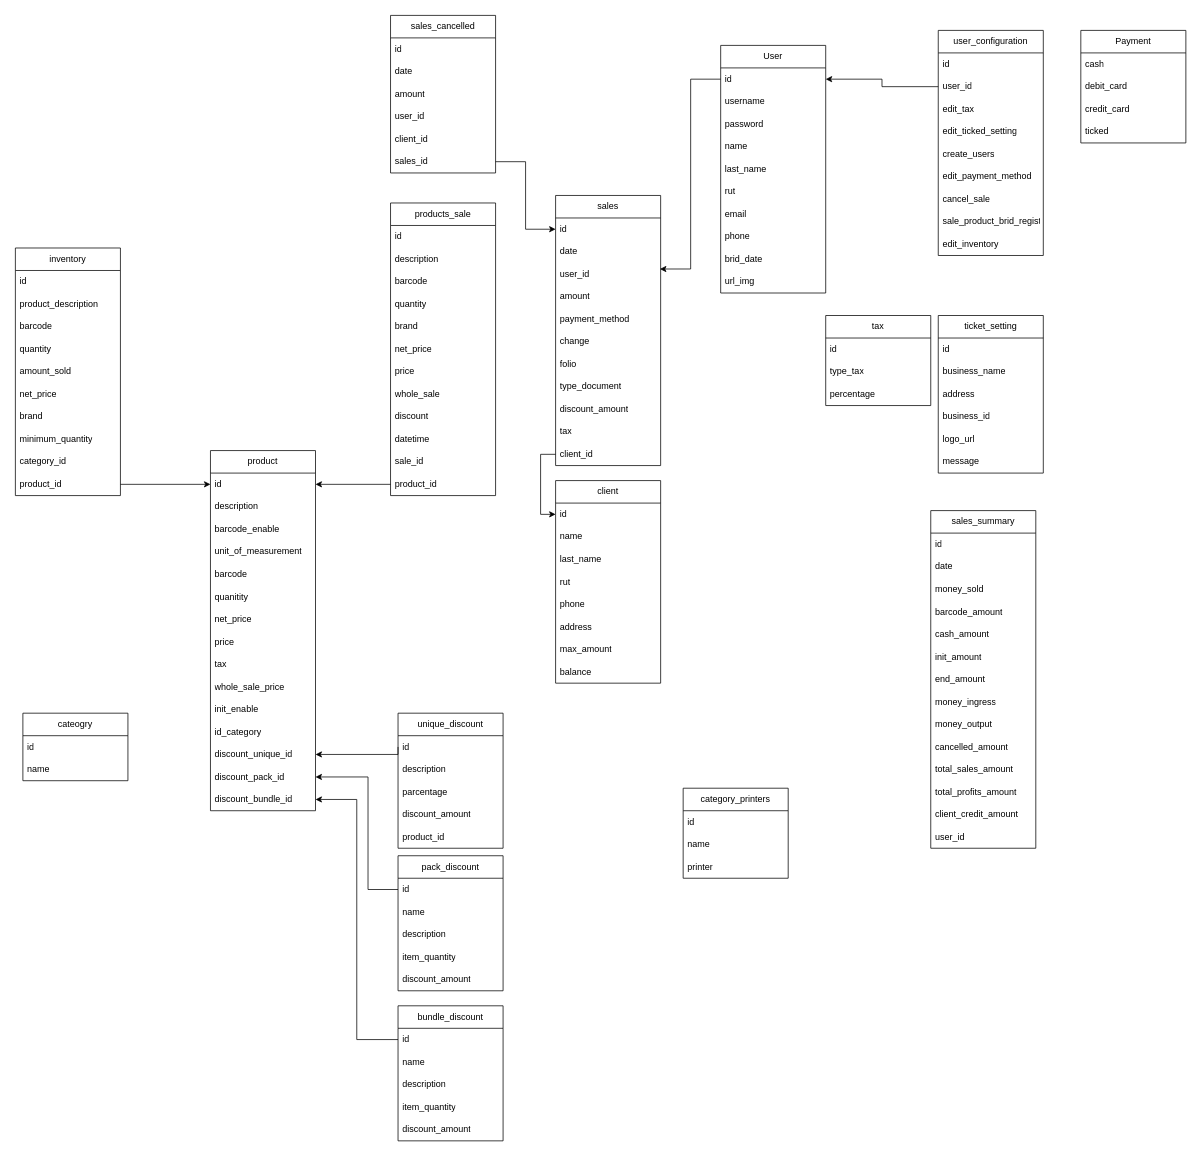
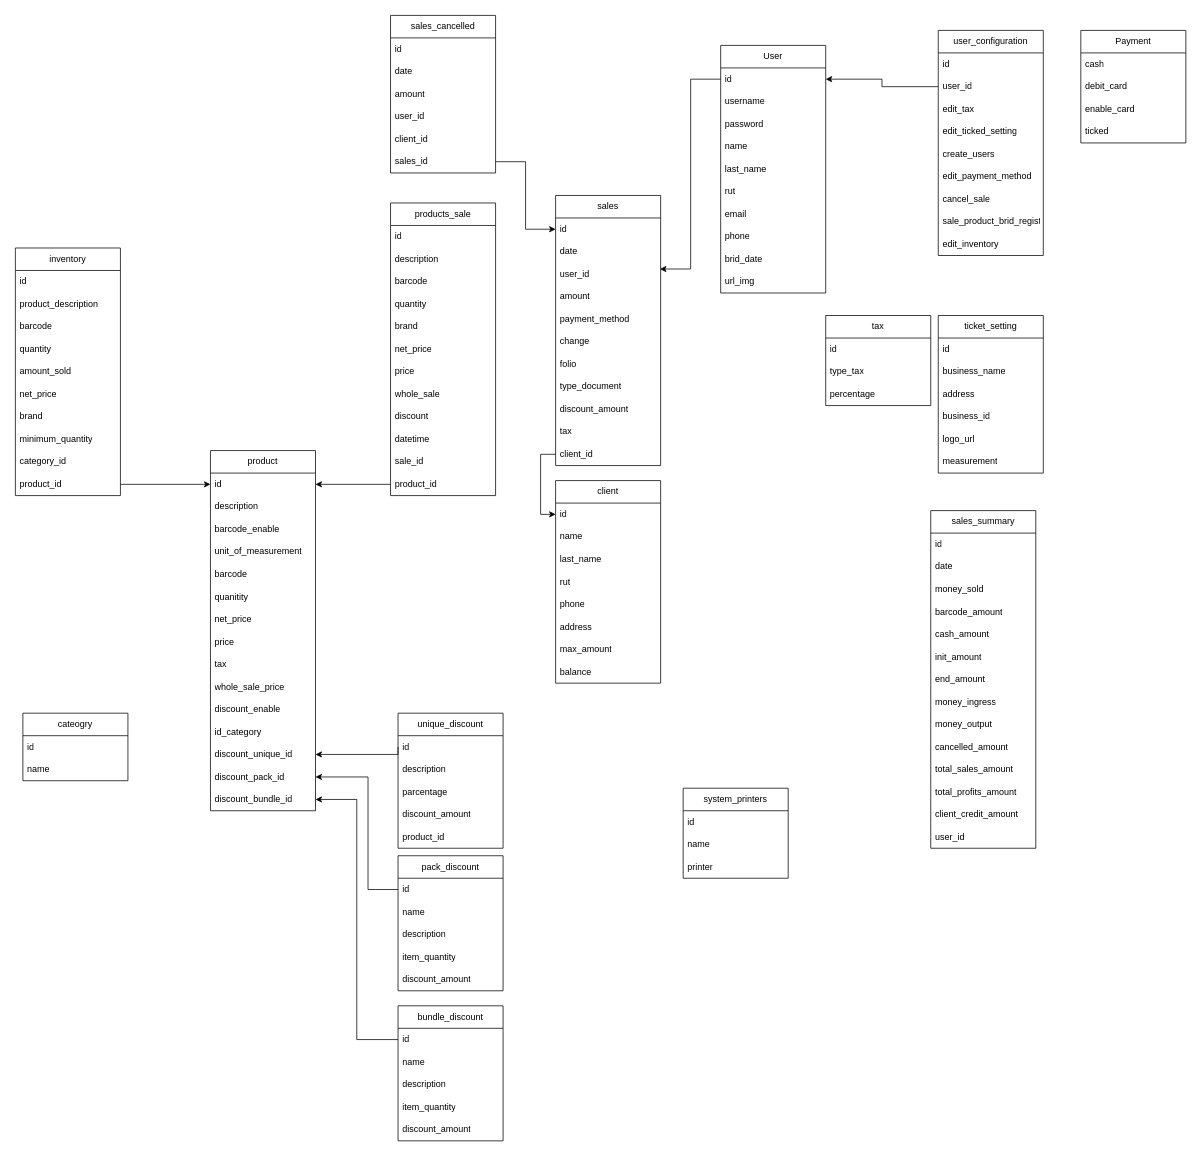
node "credit_card": label "credit_card" -> "enable_card"
node "message": label "message" -> "measurement"
node "init_enable": label "init_enable" -> "discount_enable"
node "category_printers": label "category_printers" -> "system_printers"
